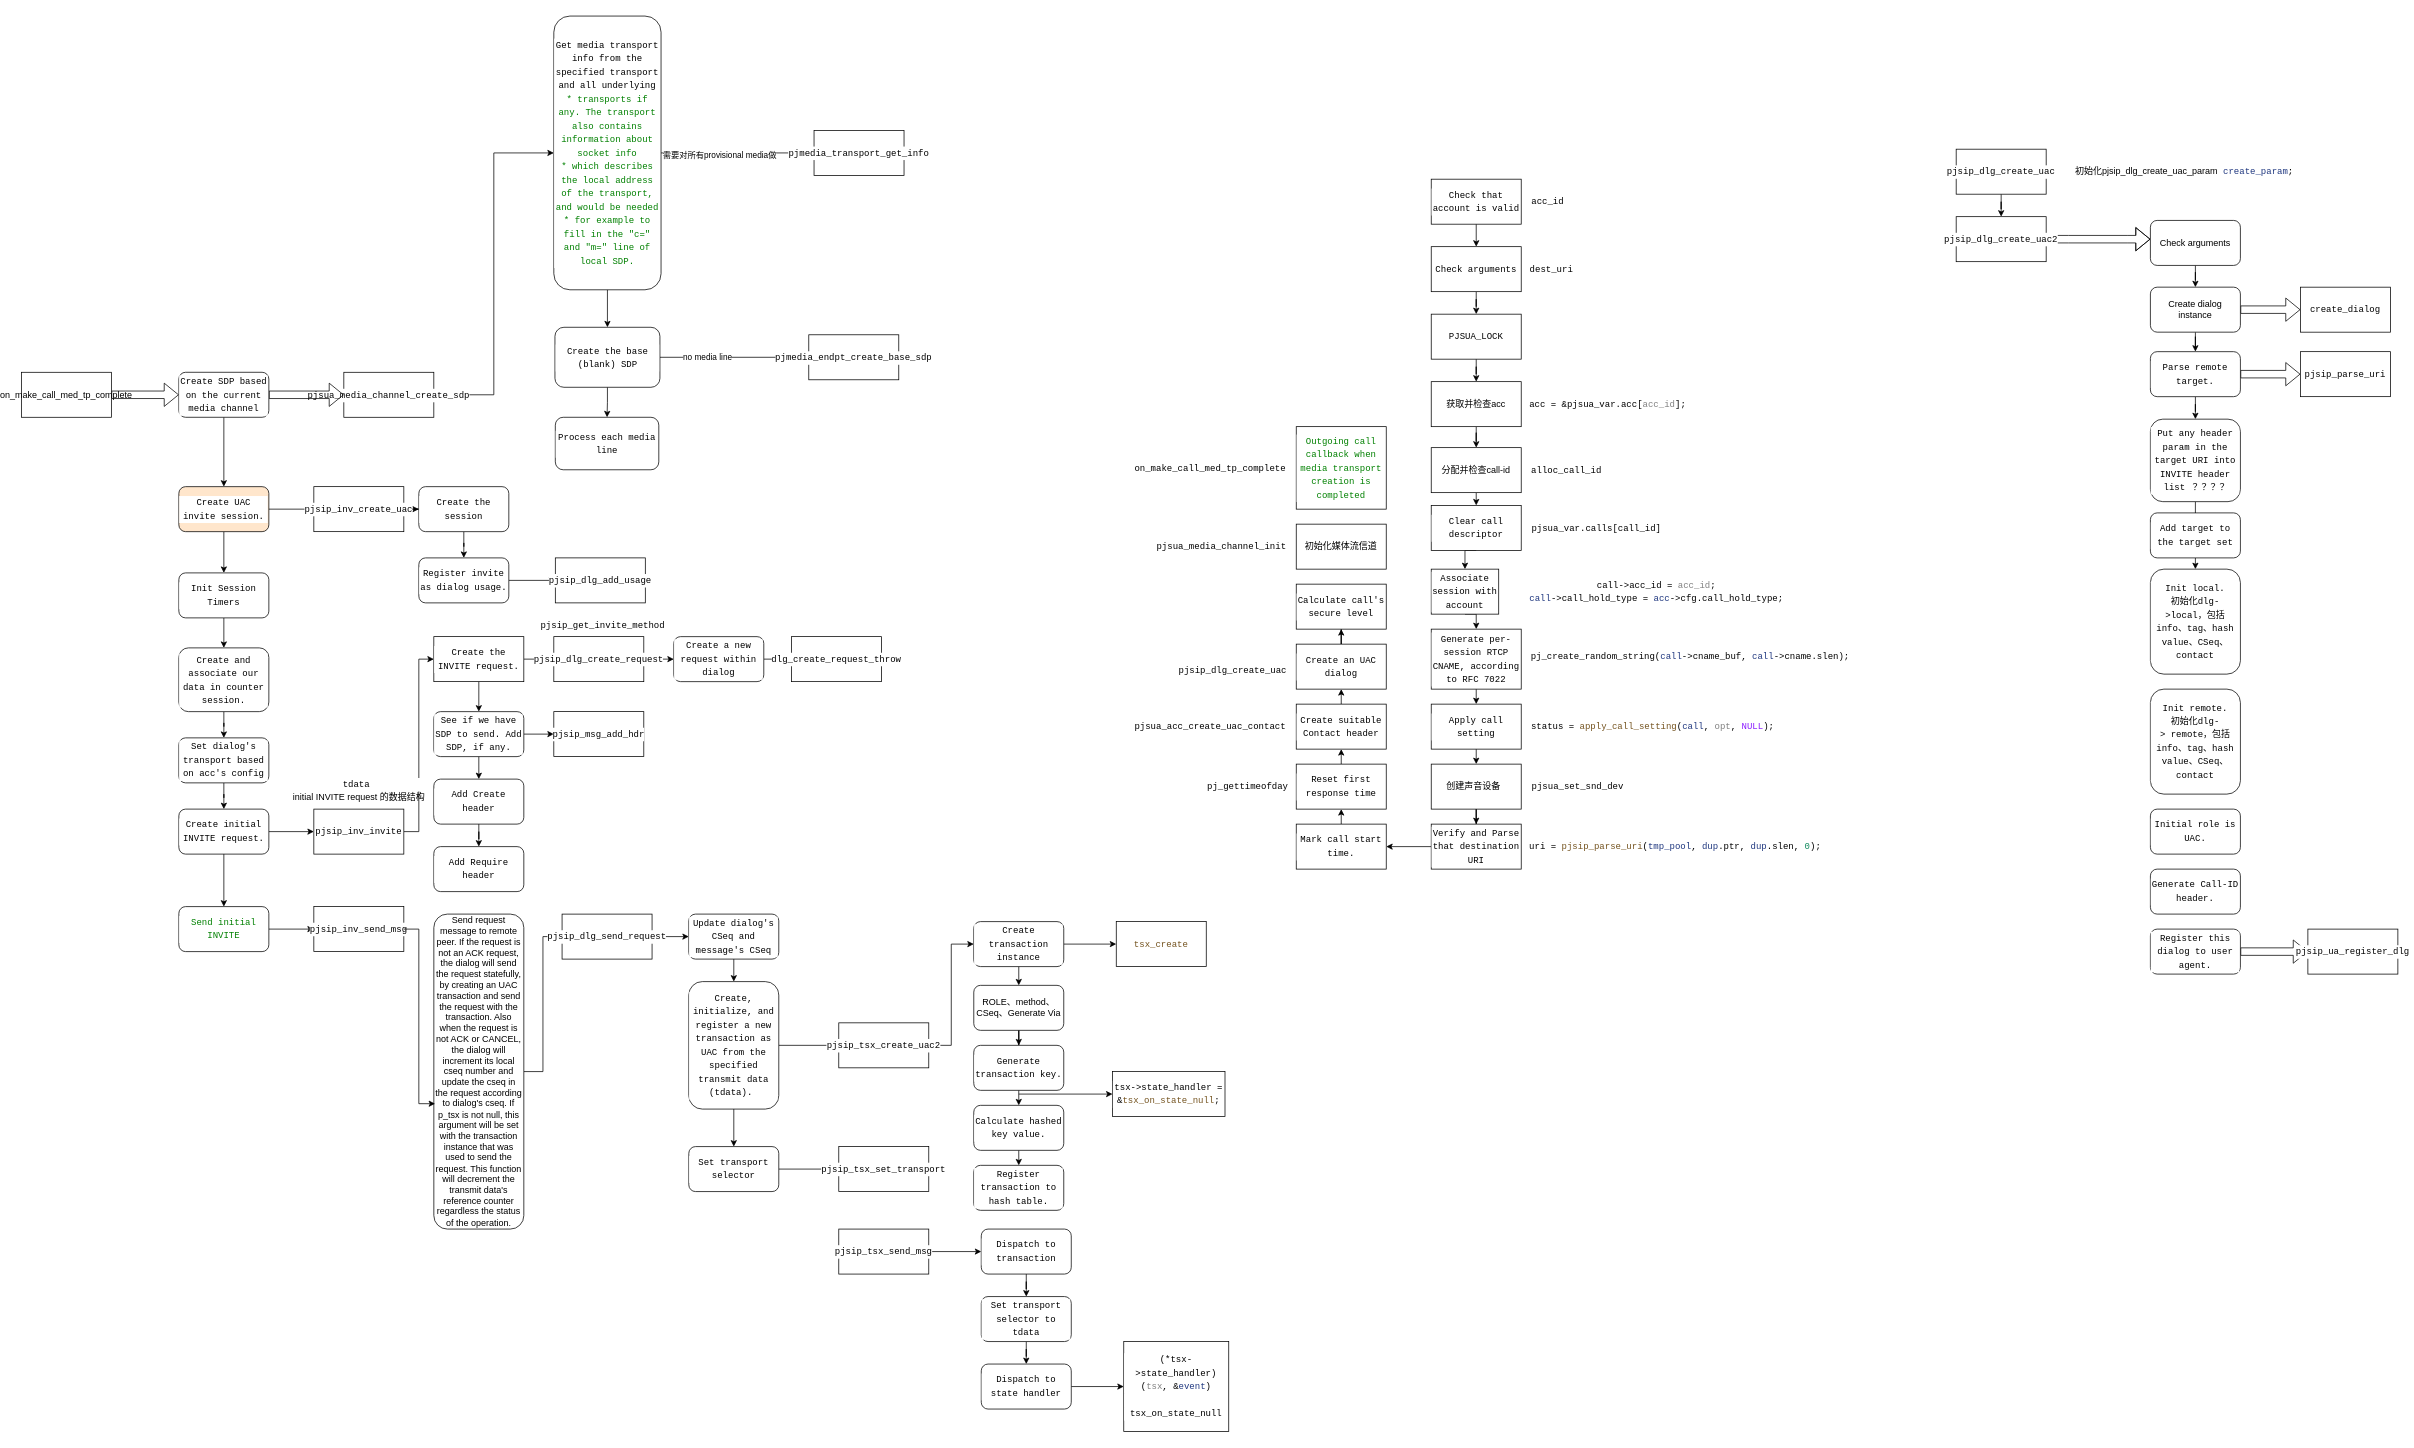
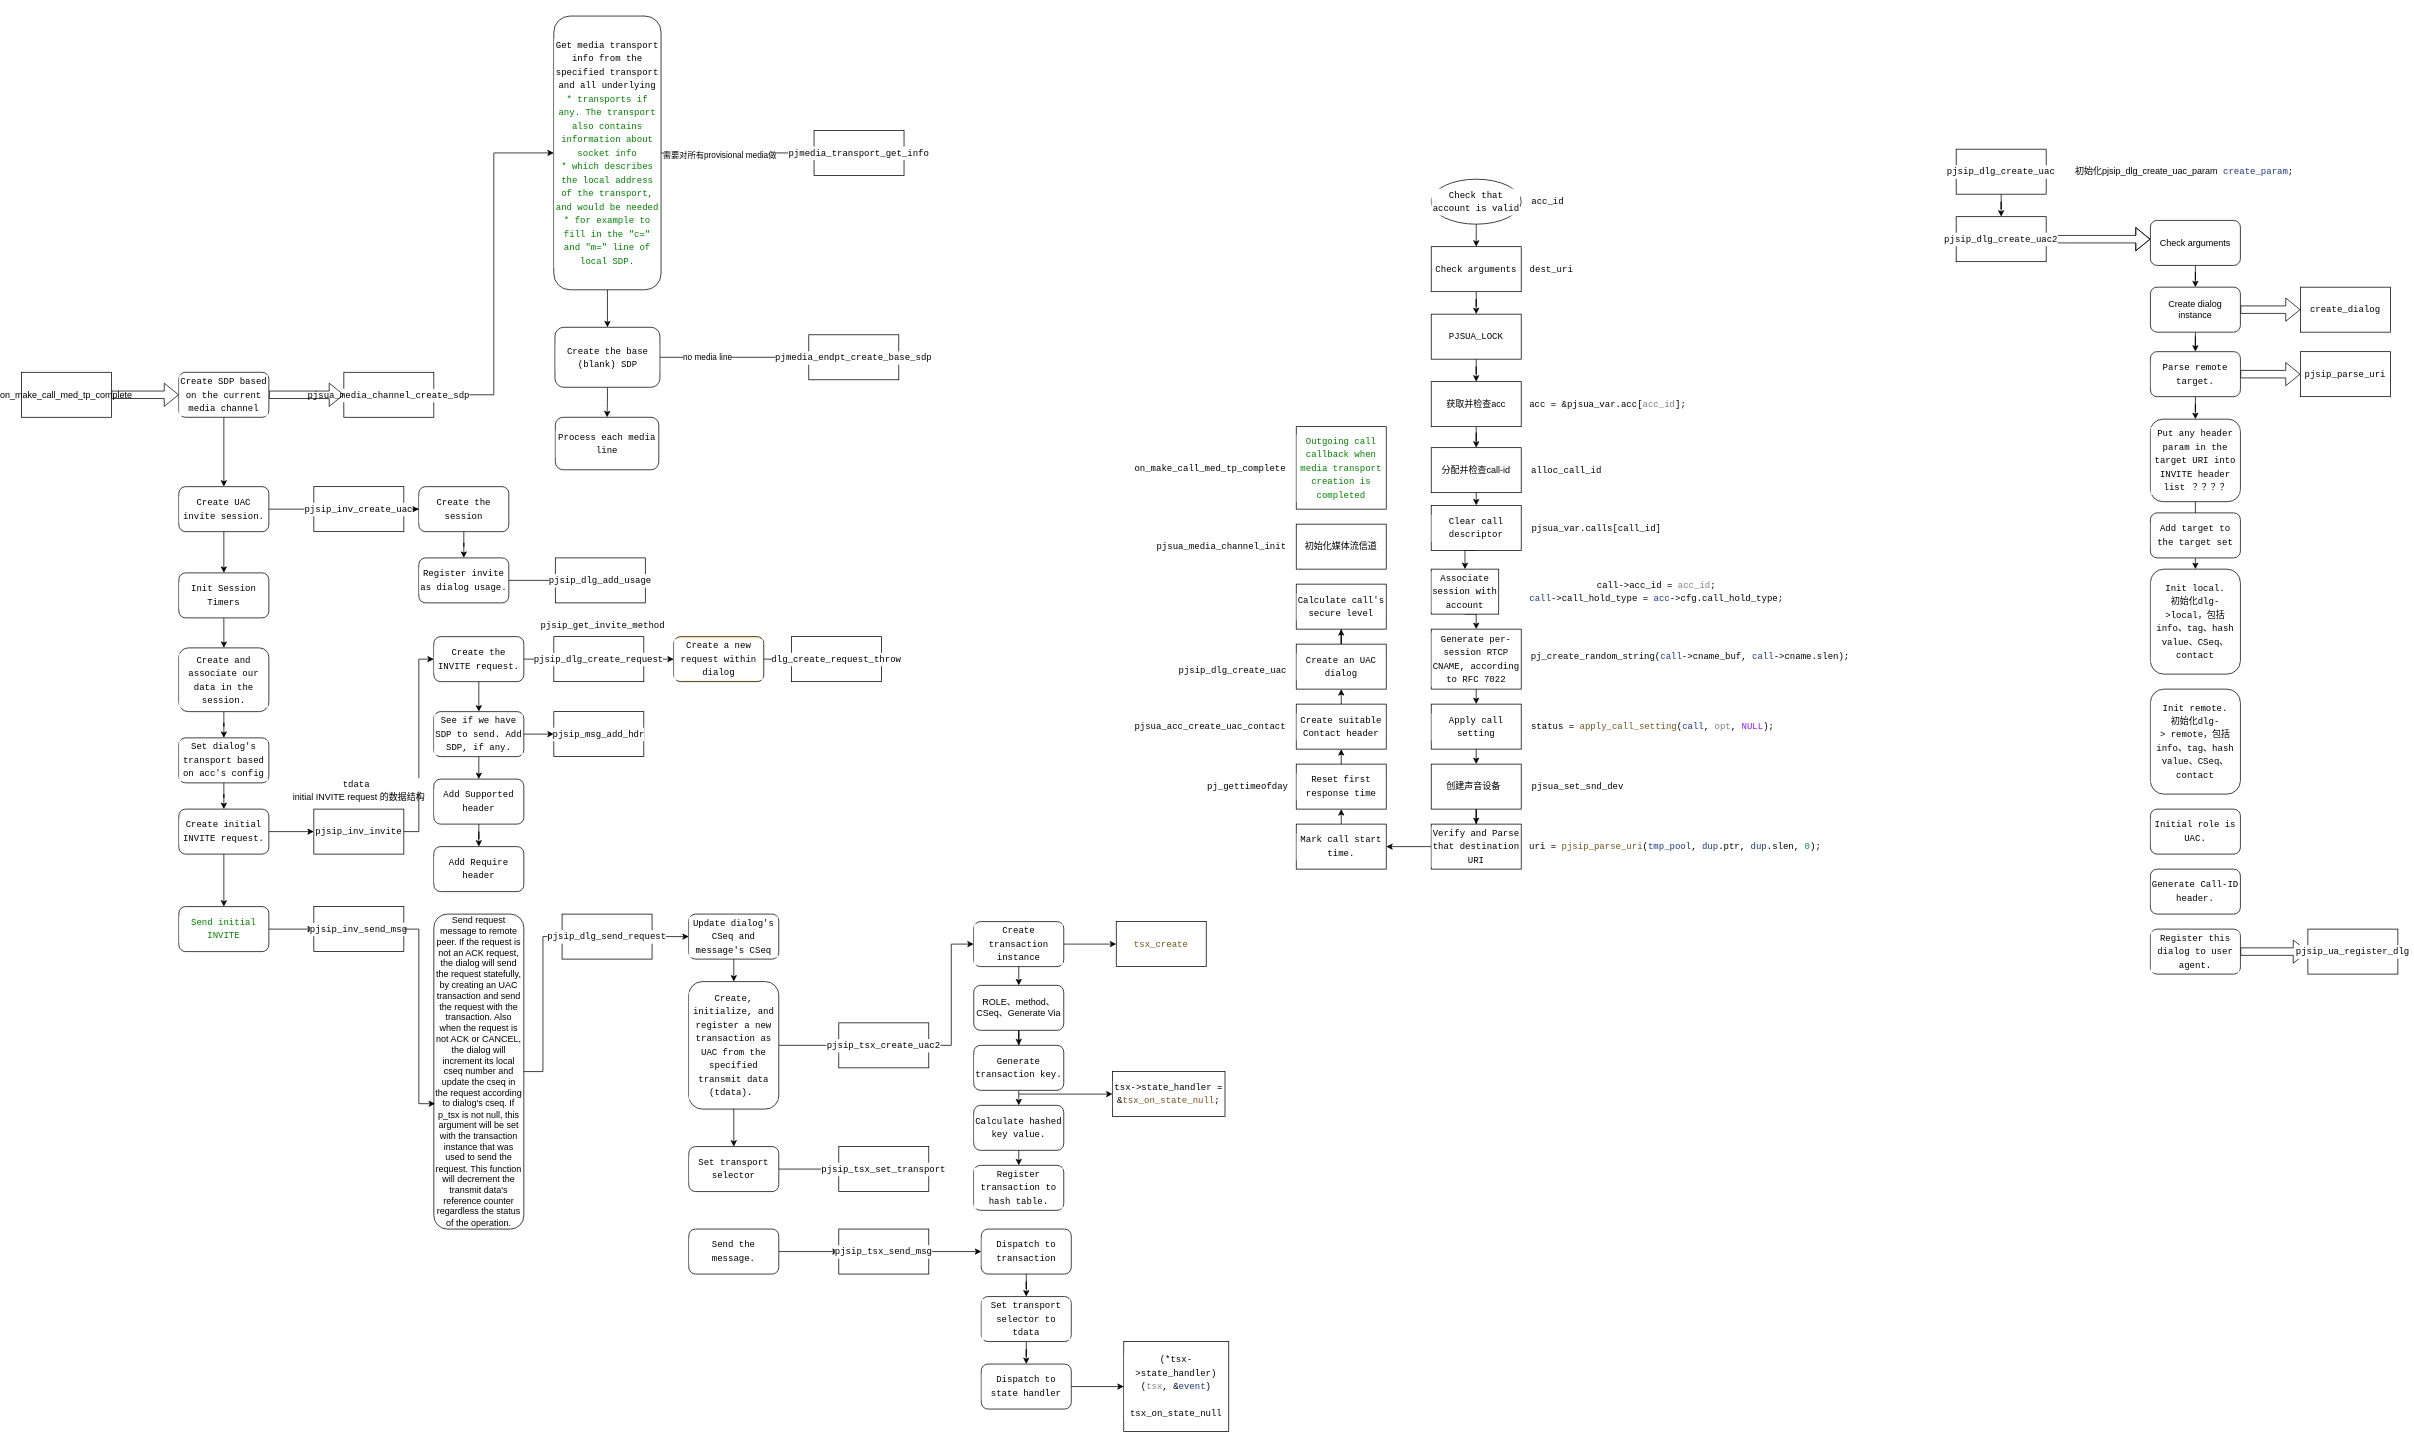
node "Check that account is valid": shape rectangle -> ellipse
node "Create UAC invite session.": fillcolor #ffe6cc -> #ffffff
node "Create the INVITE request.": shape rectangle -> rounded rectangle
node "Create a new request within dialog": fillcolor #ffffff -> #fff2cc
node "Create and associate our data in counter session.": label "Create and associate our data in counter session." -> "Create and associate our data in the session."
node "Add Create header": label "Add Create header" -> "Add Supported header"
node "Send the message.": added
edge "Send the message." -> "pjsip_tsx_send_msg": added
